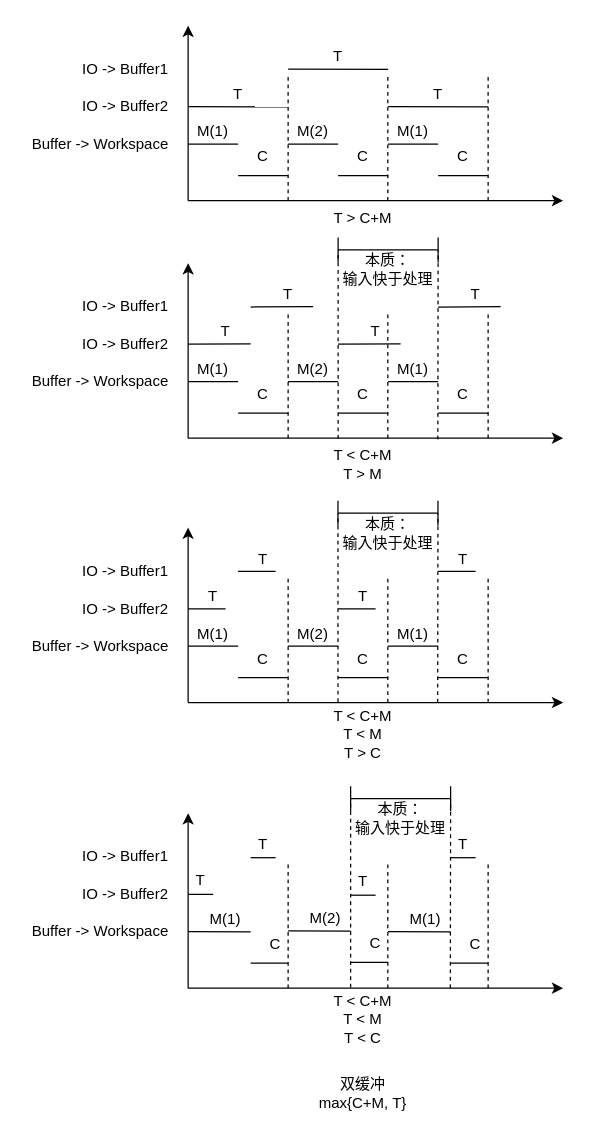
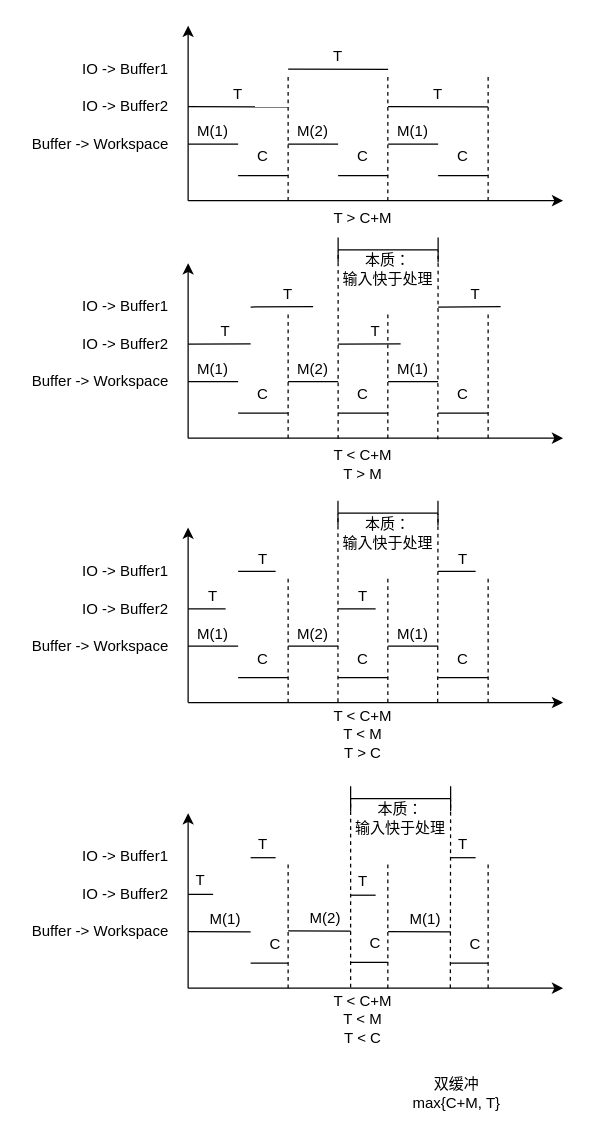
node "双缓冲 max{C+M, T}": moved (363, 1094) -> (457, 1094)
